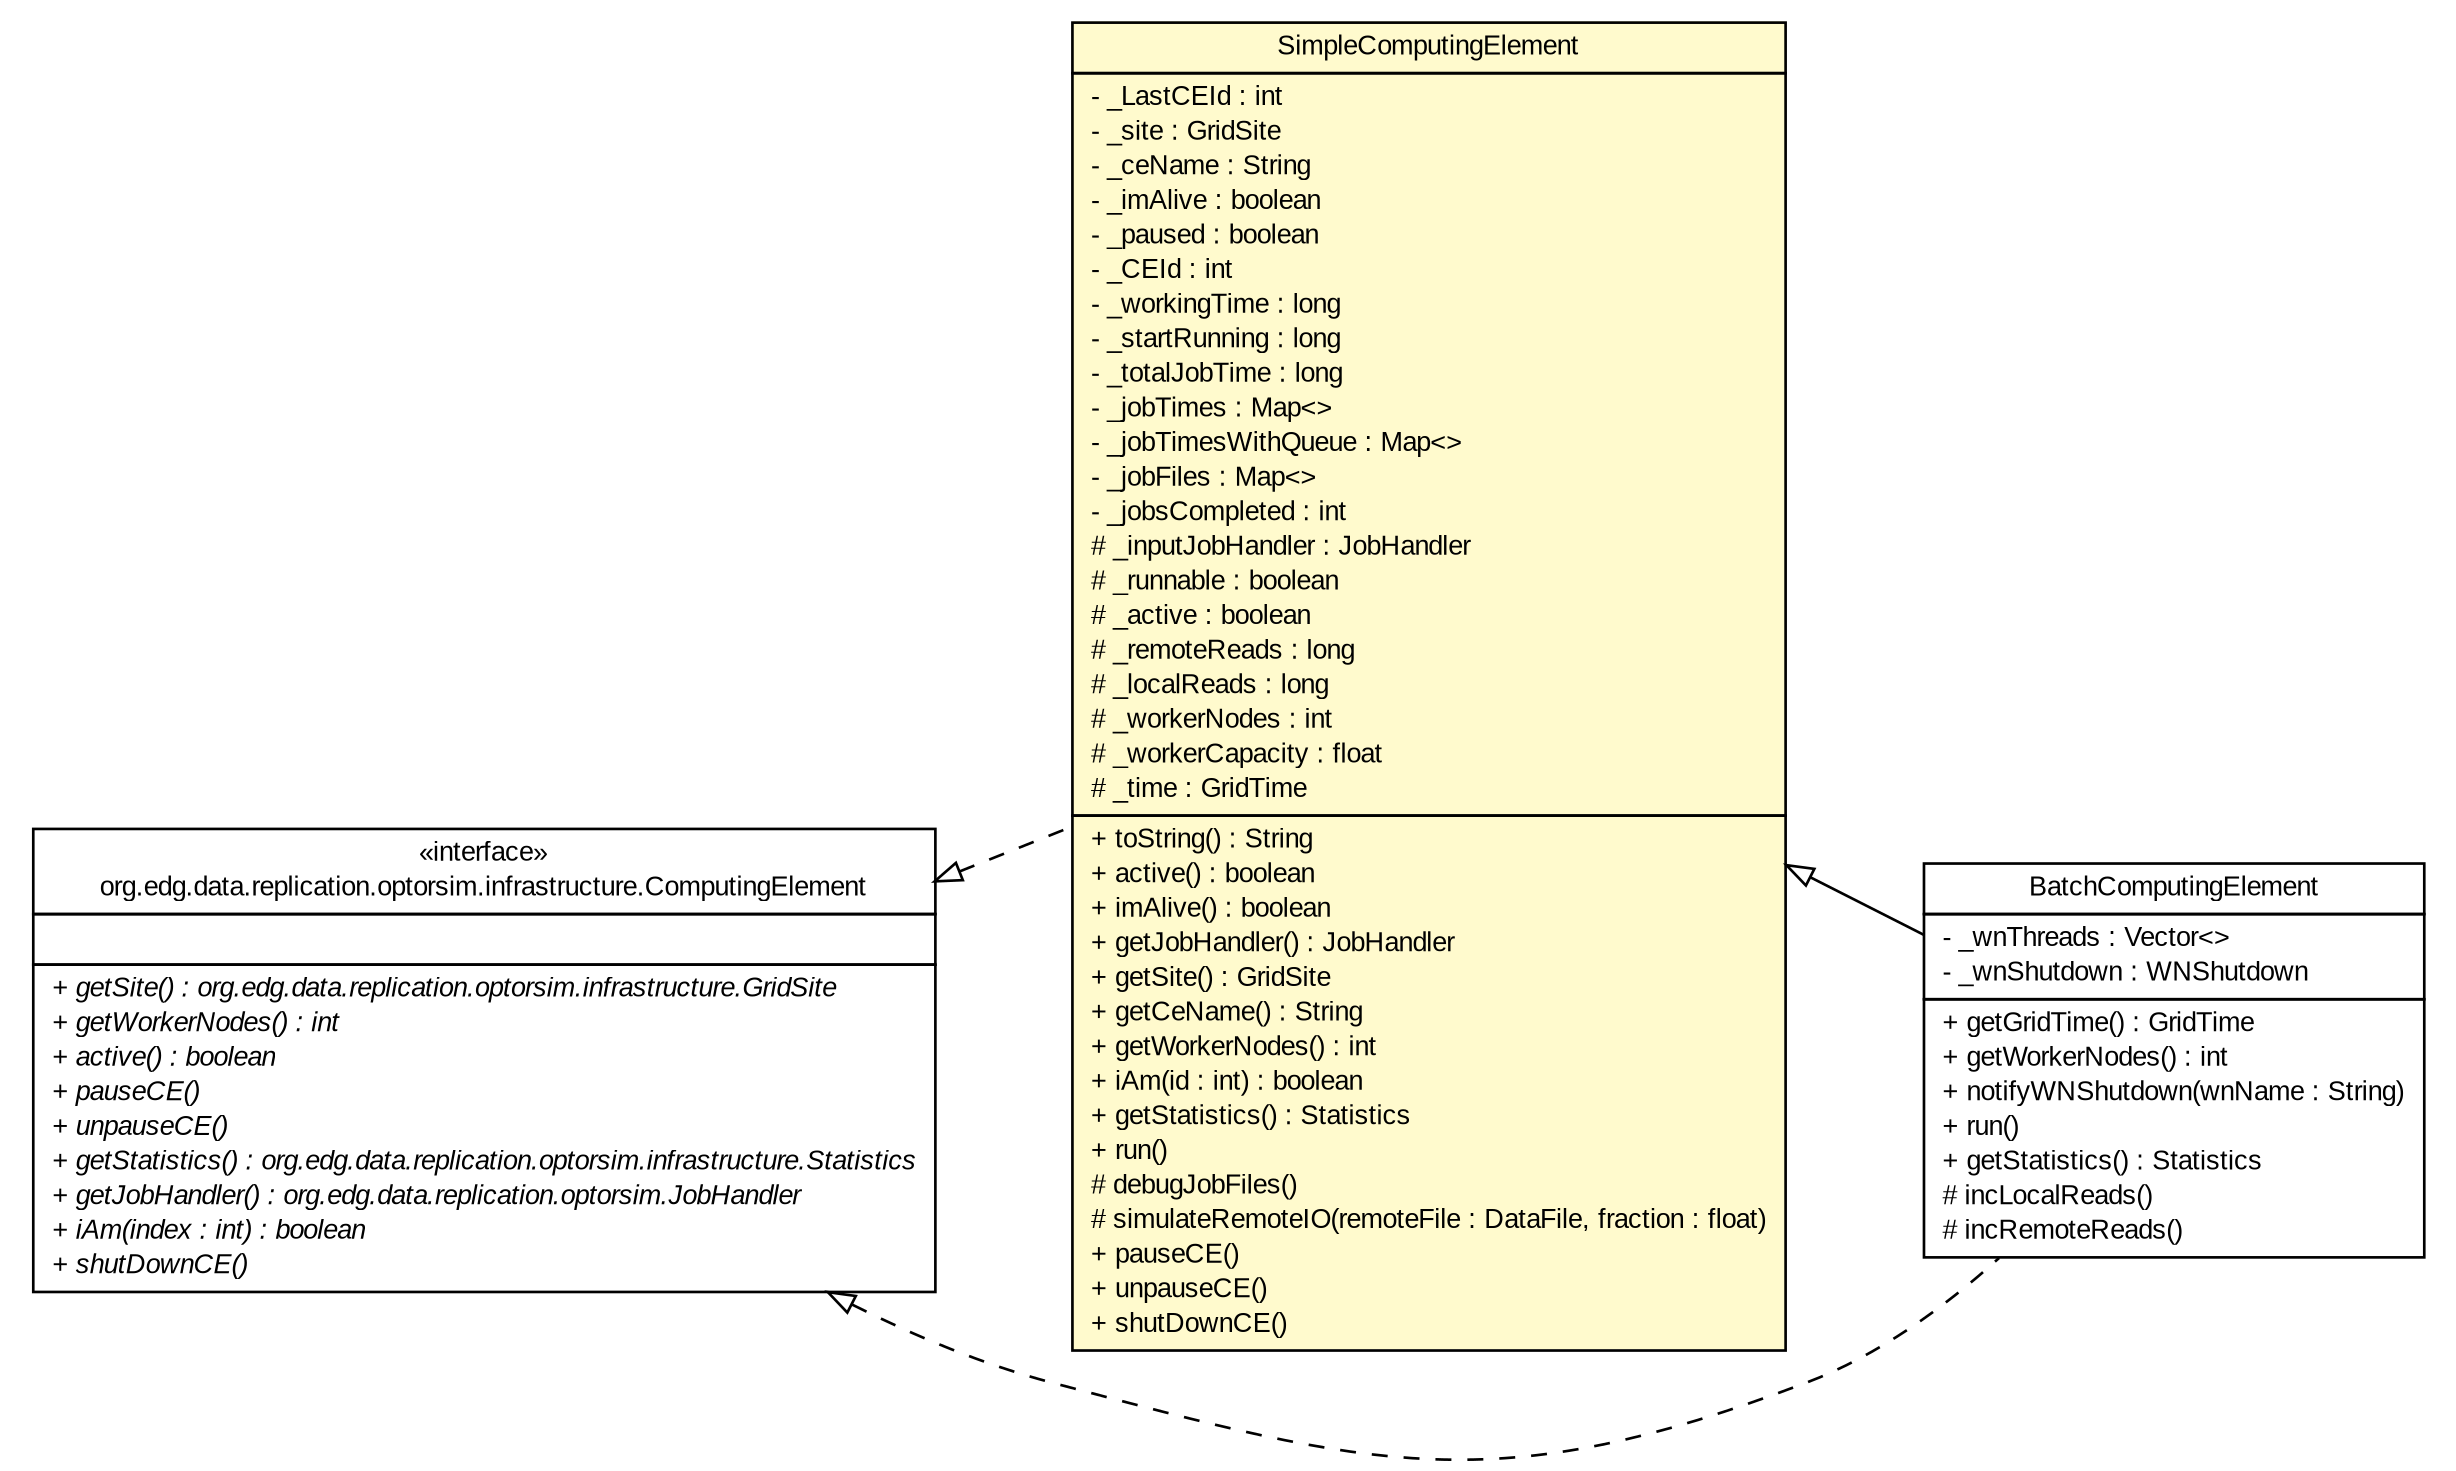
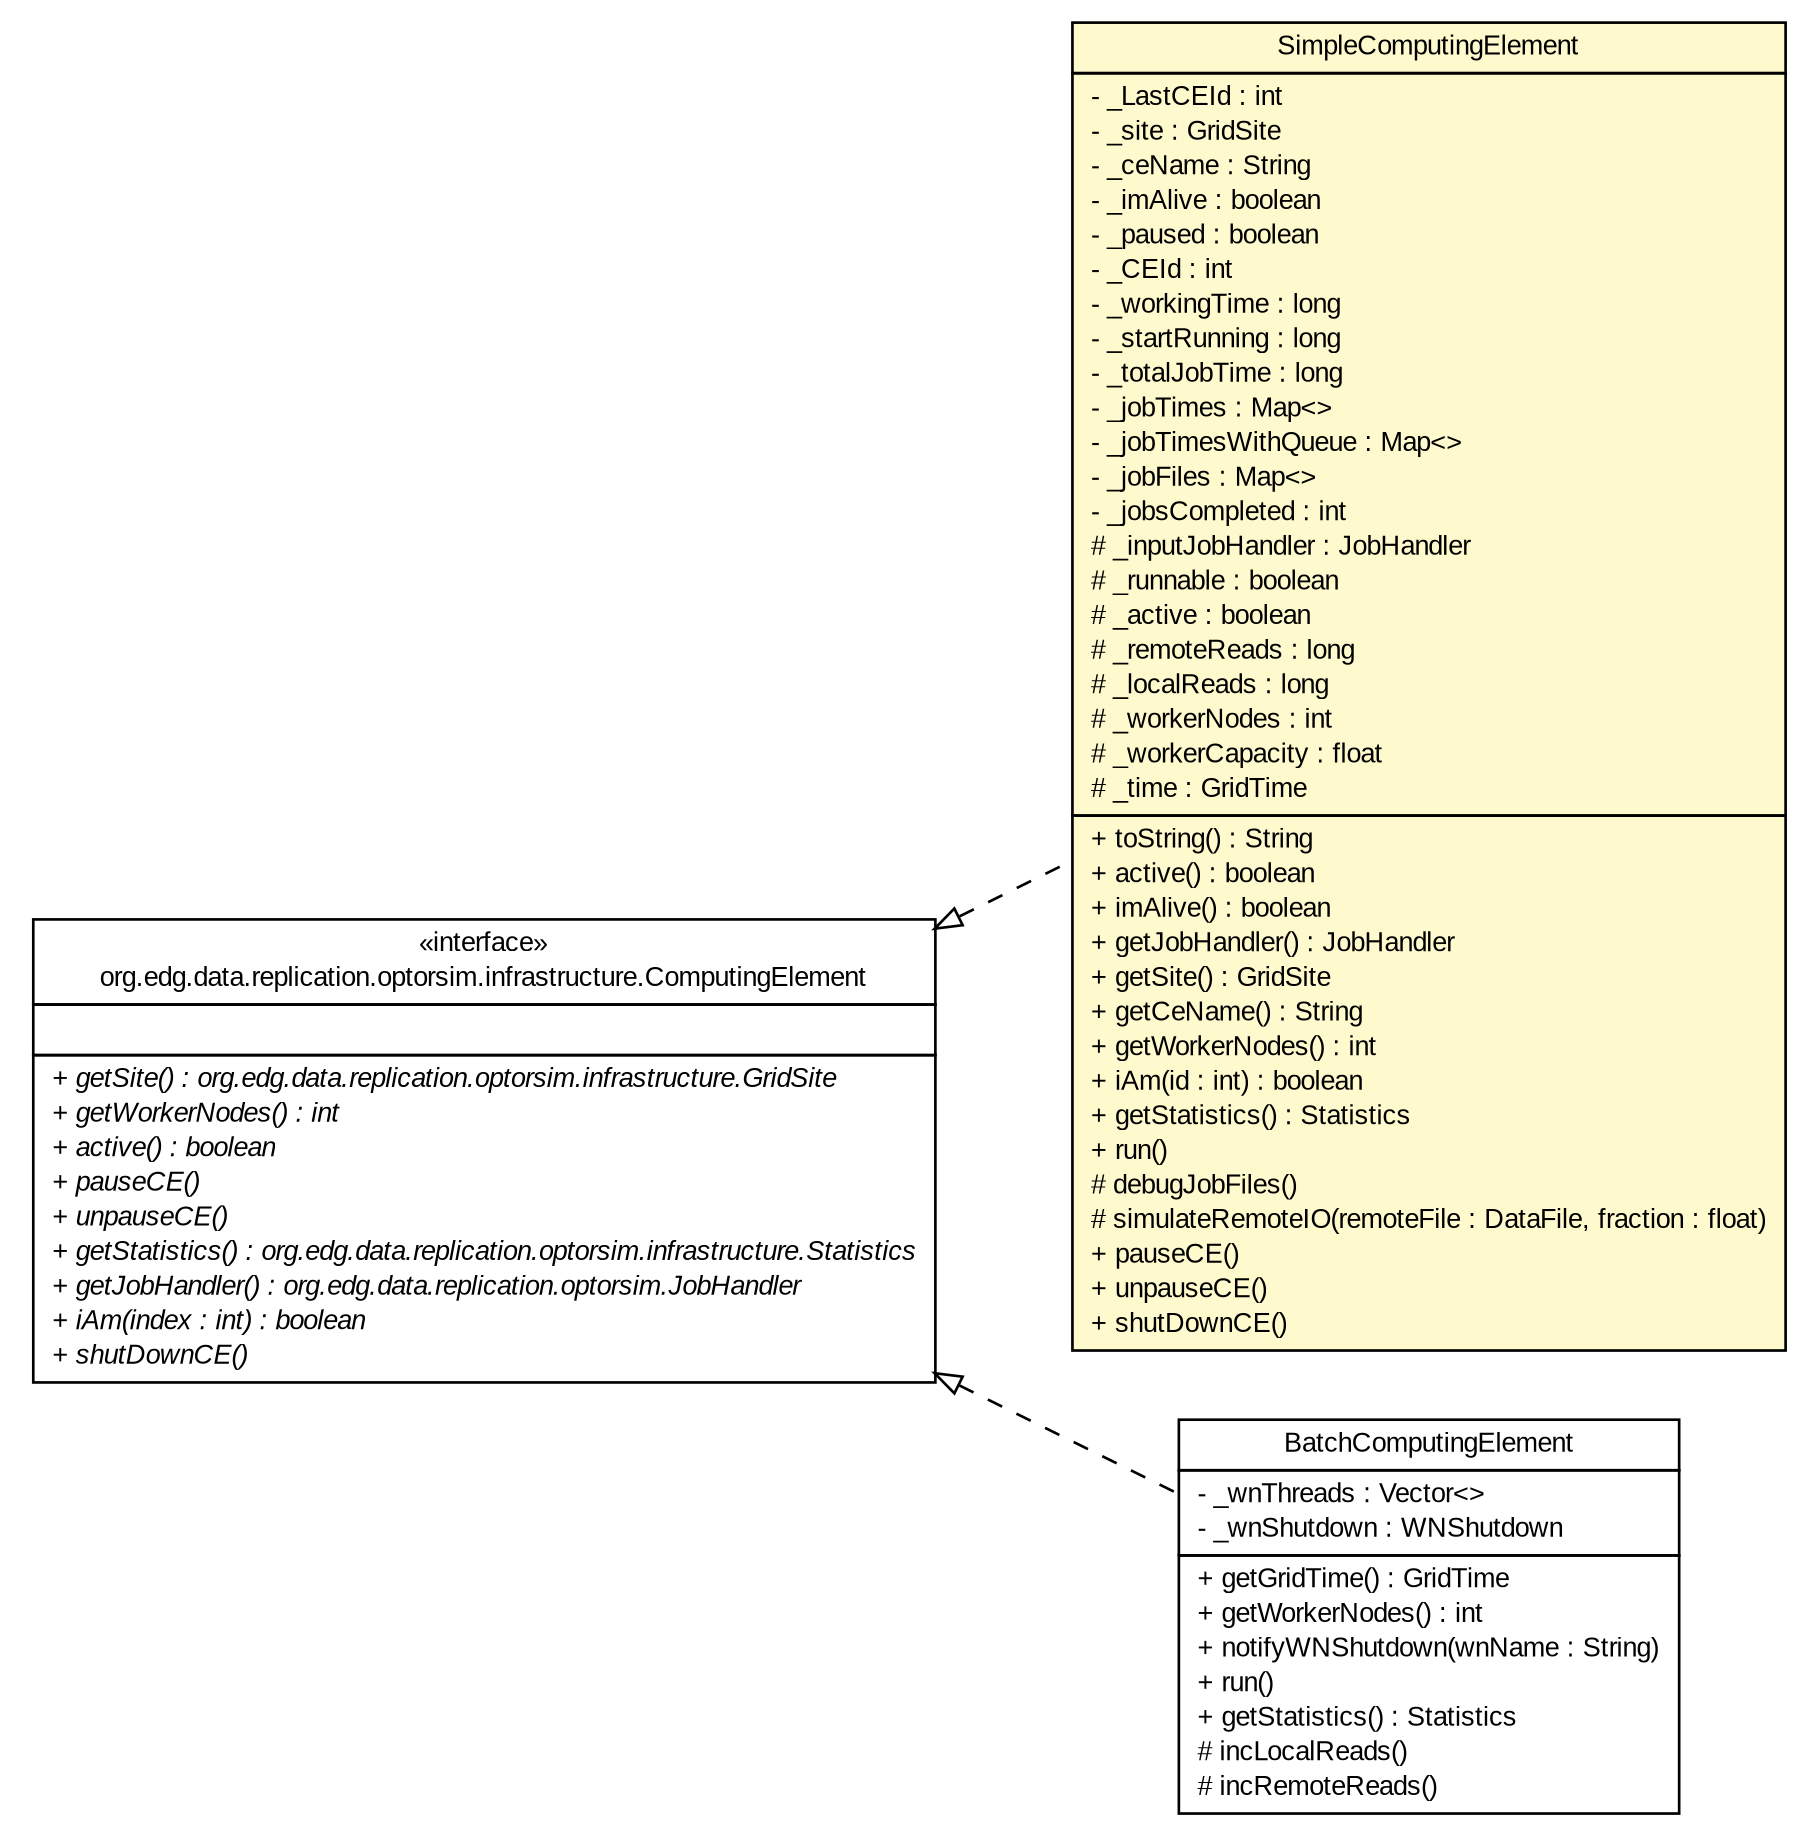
edge "BatchComputingElement" -> "SimpleComputingElement": removed
